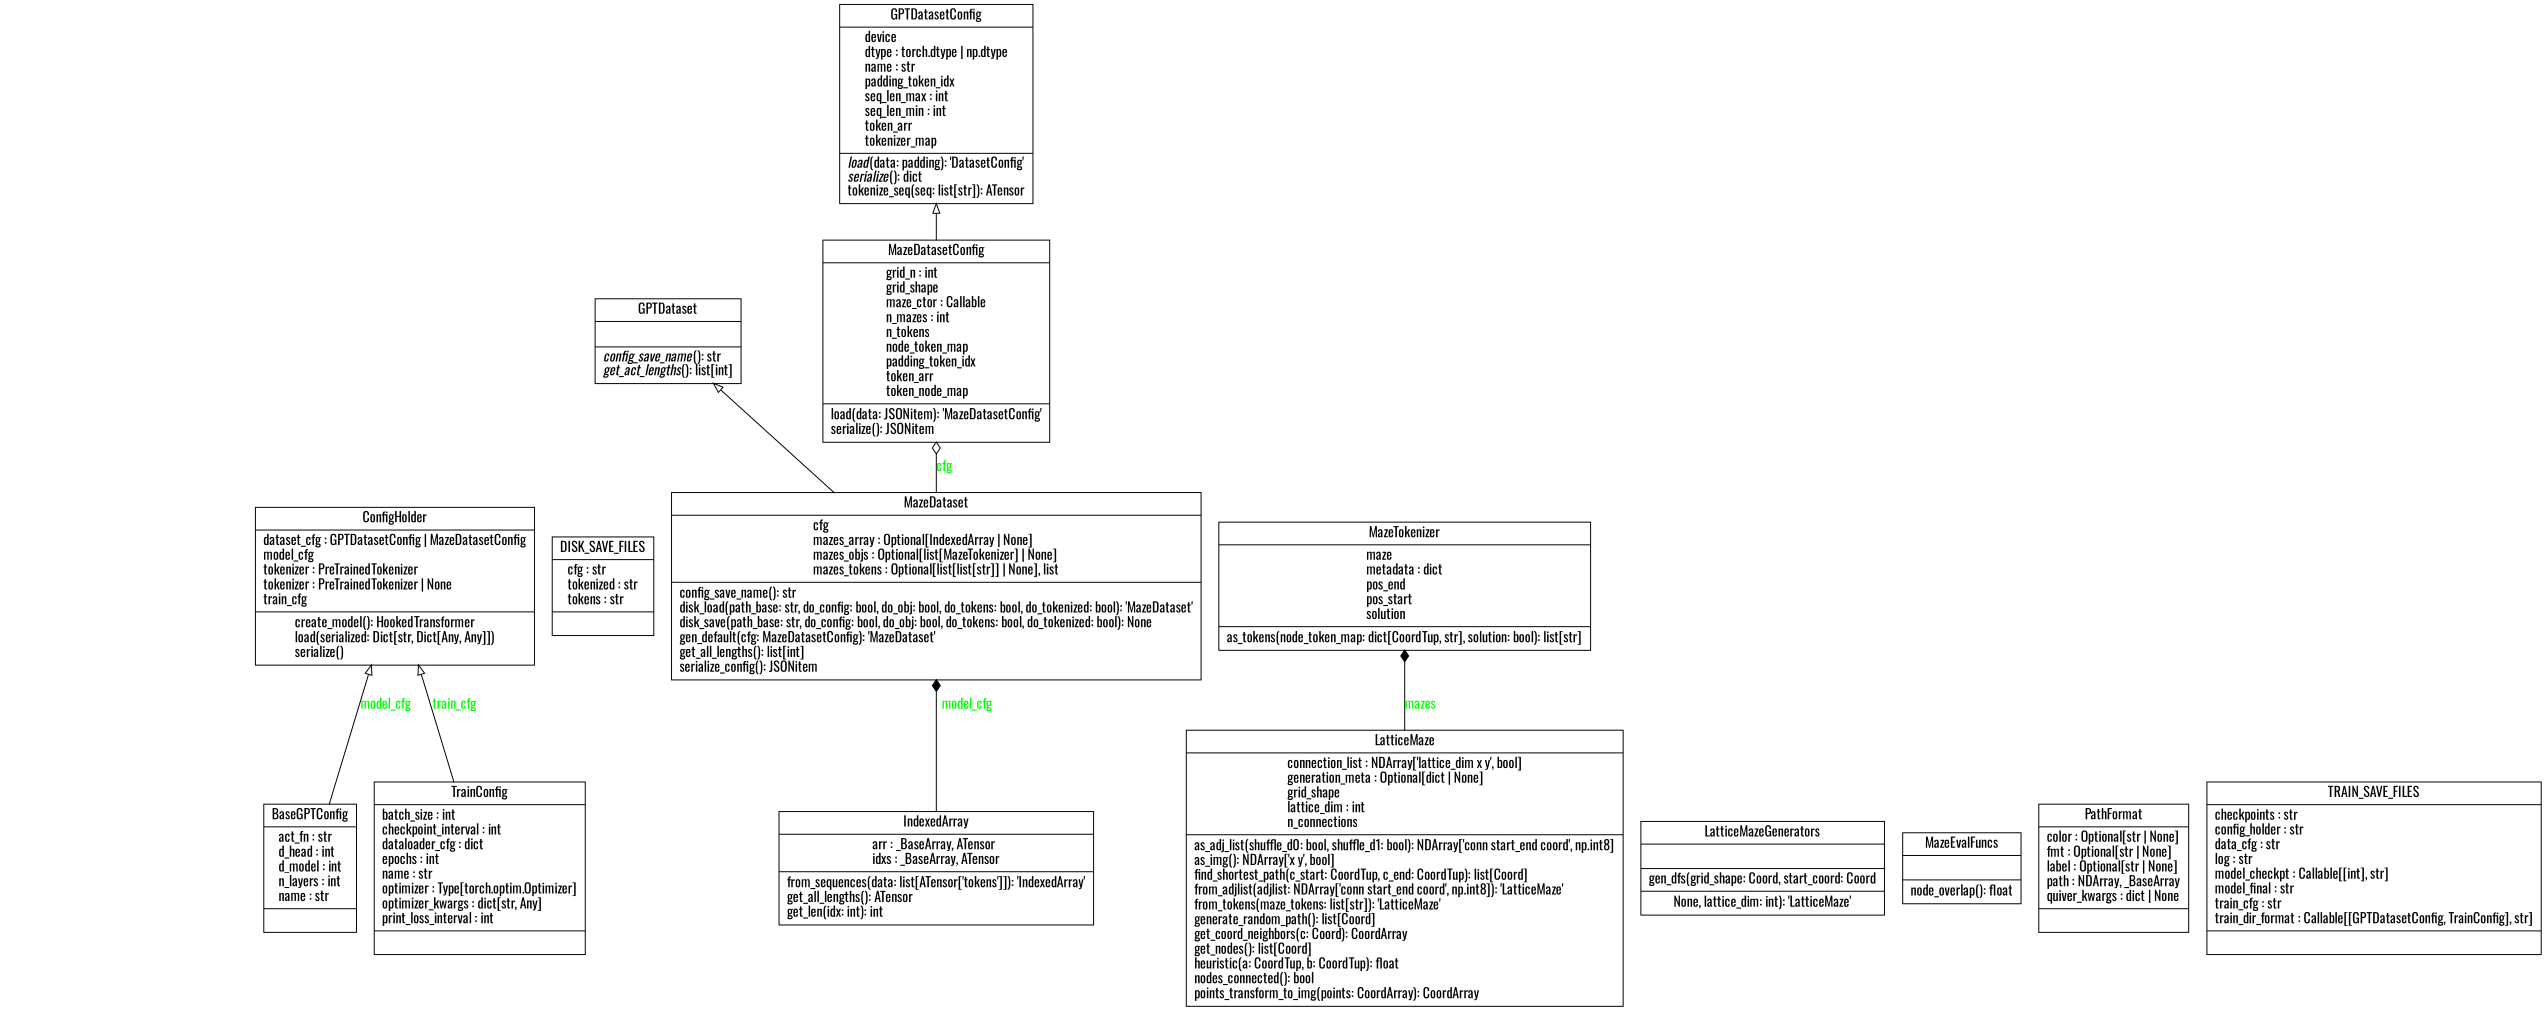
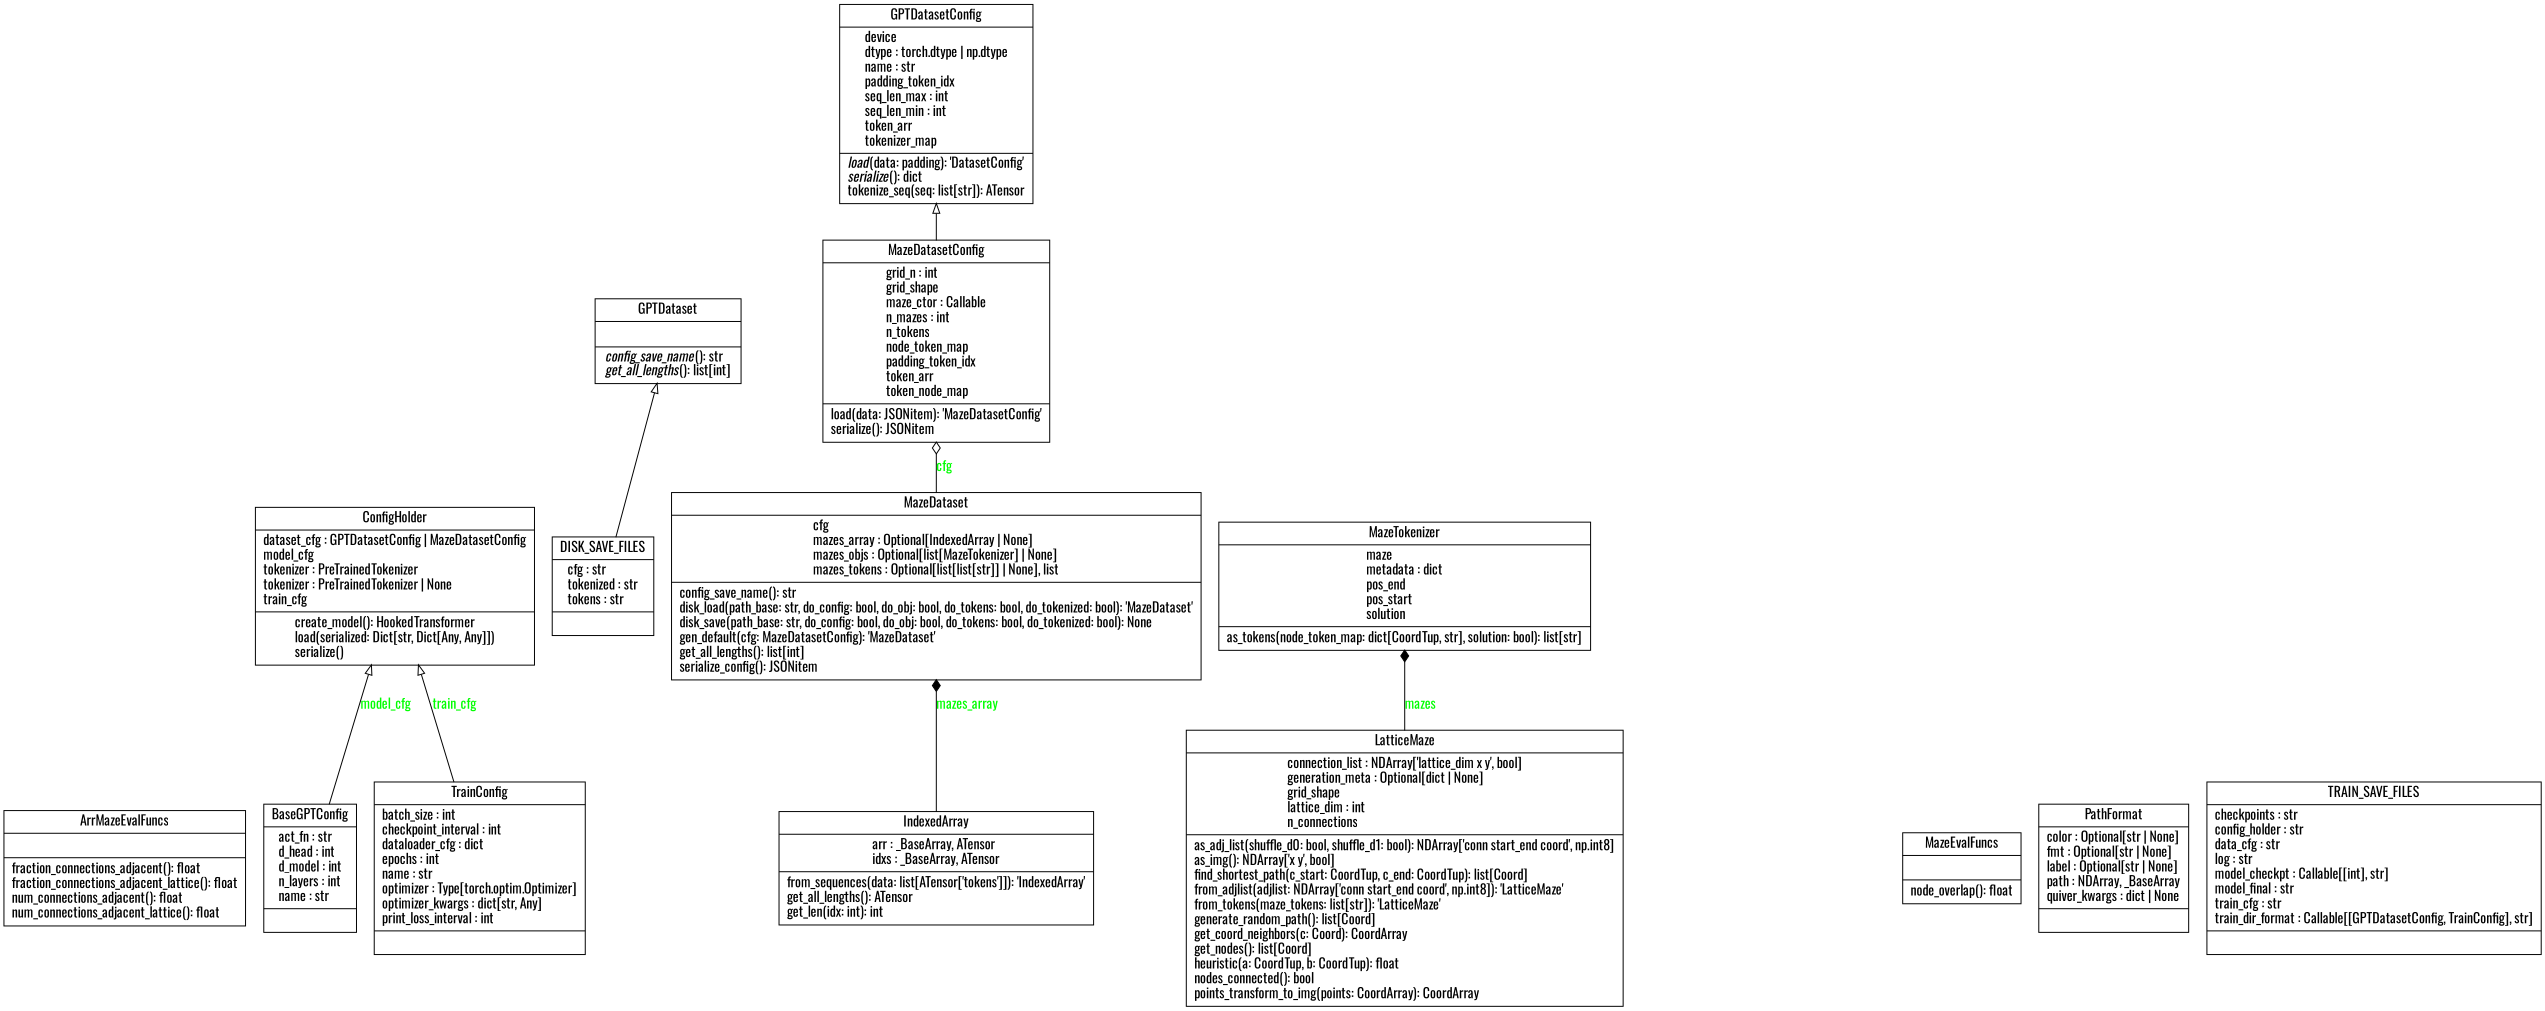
node "GPTDataset": text "get_act_lengths" -> "get_all_lengths"
edge "MazeDataset" -> "GPTDataset": now "DISK_SAVE_FILES" -> "GPTDataset"
edge "IndexedArray" -> "MazeDataset": label "model_cfg" -> "mazes_array"
node "ArrMazeEvalFuncs": added
node "LatticeMazeGenerators": removed
